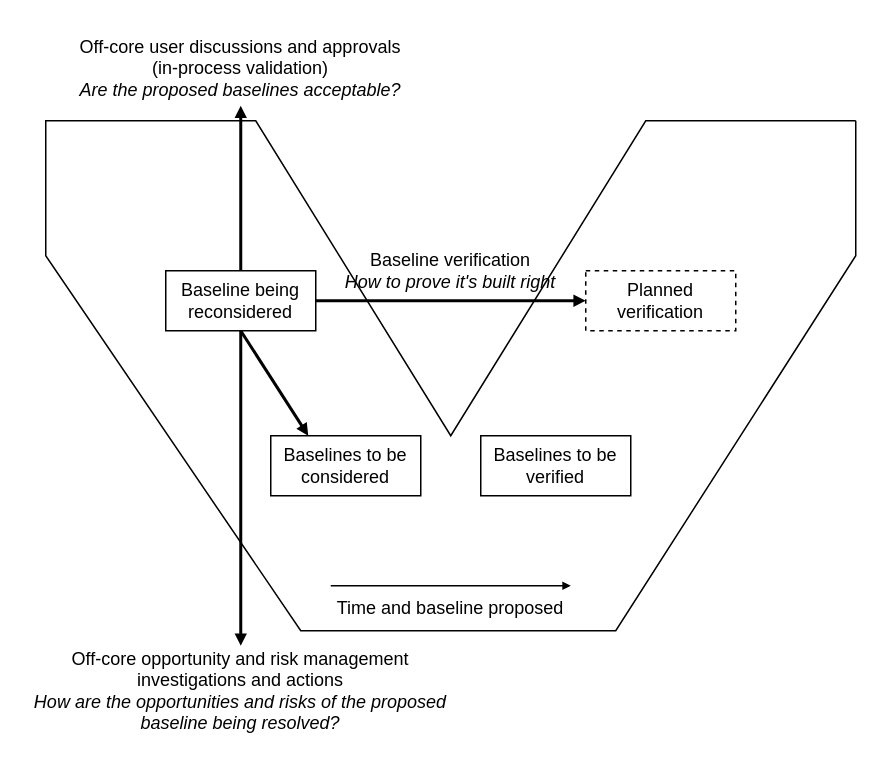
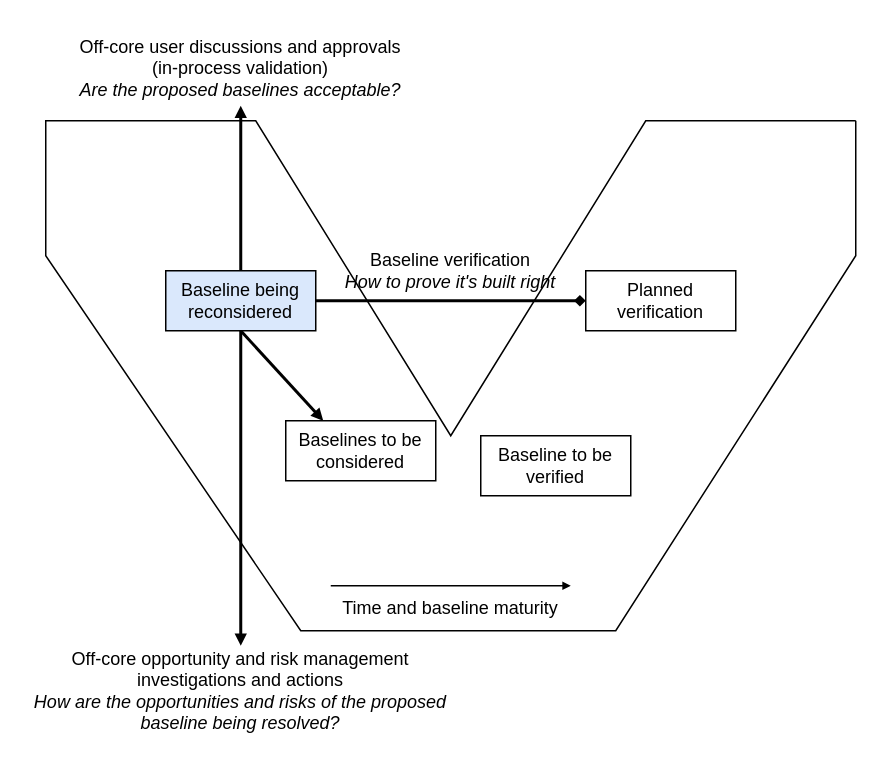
node "Baseline being reconsidered": fillcolor #ffffff -> #dae8fc
edge "Baseline being reconsidered" -> "Planned verification": arrowhead block -> diamond
node "Planned verification": style dashed -> solid
node "Baselines to be considered": moved (346, 466) -> (361, 451)
node "Baselines to be verified": label "Baselines to be verified" -> "Baseline to be verified"
node "Time and baseline proposed": label "Time and baseline proposed" -> "Time and baseline maturity"
